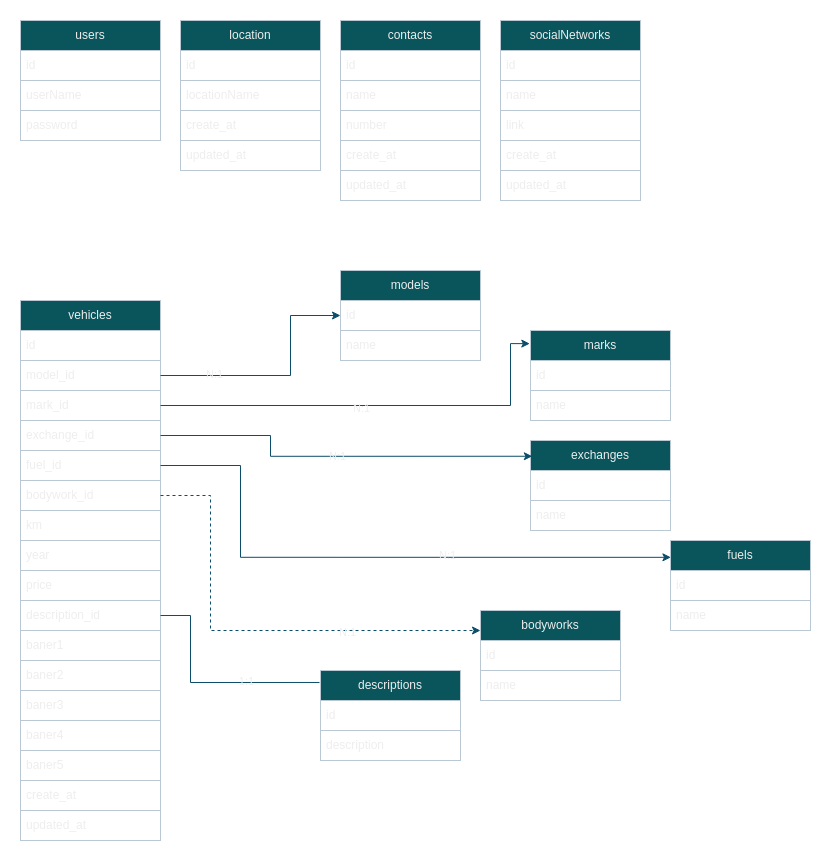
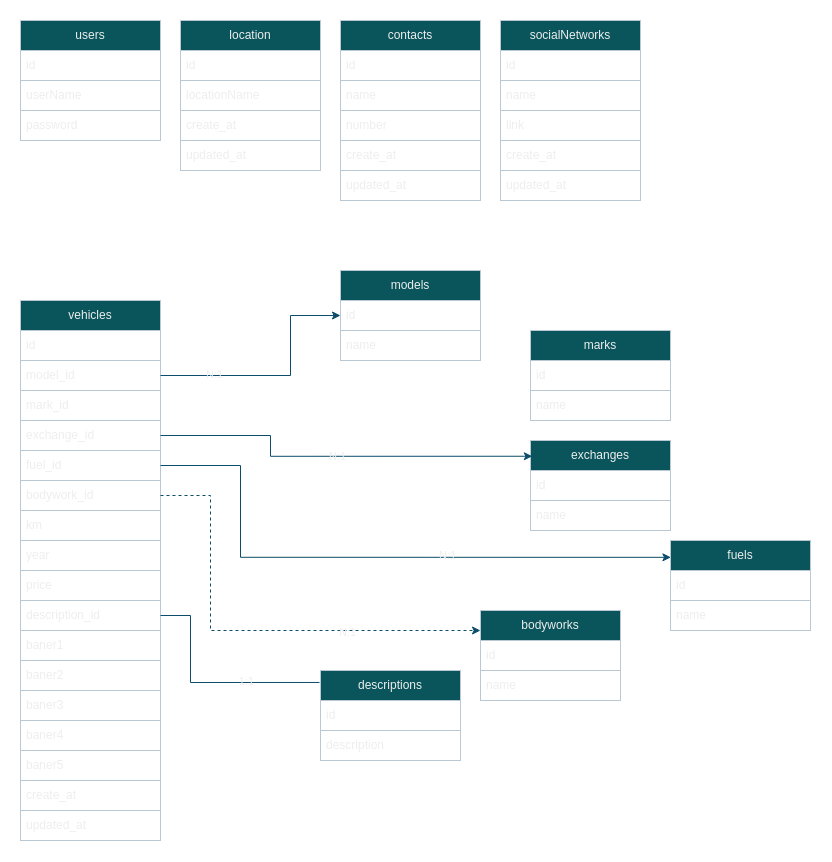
edge "mark_id" -> "marks": removed, label "N:1"
